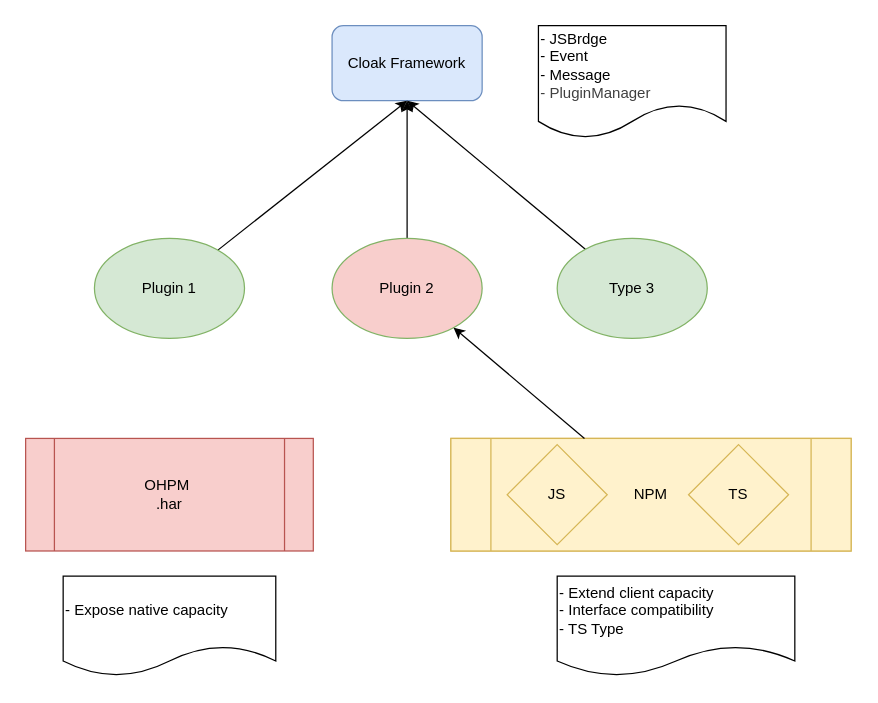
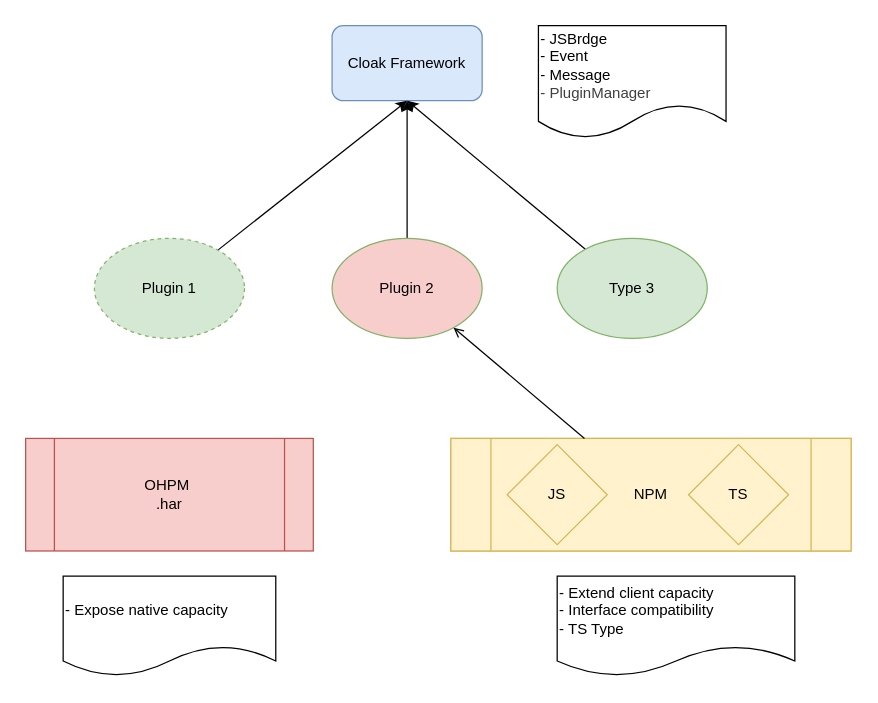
node "Plugin 1": style solid -> dashed
edge "NPM" -> "Plugin 2": arrowhead classic -> open
